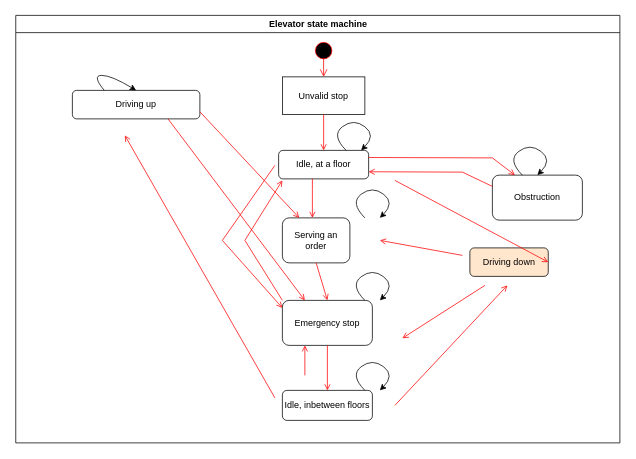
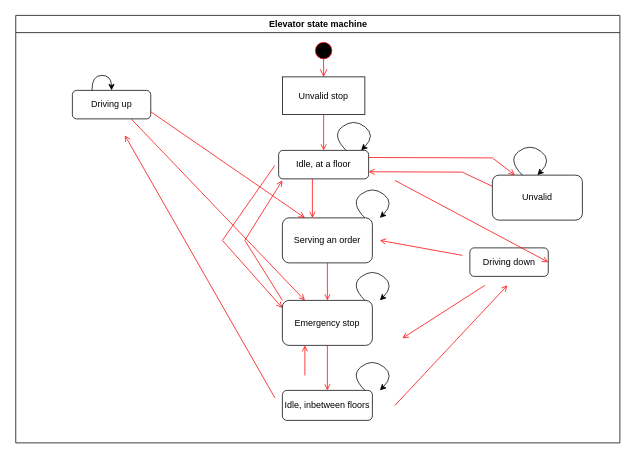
node "Driving up": size 128x29 -> 78x29
node "Obstruction": label "Obstruction" -> "Unvalid"
node "Serving an order": size 68x45 -> 90x45
node "Driving down": fillcolor #ffe6cc -> #ffffff
